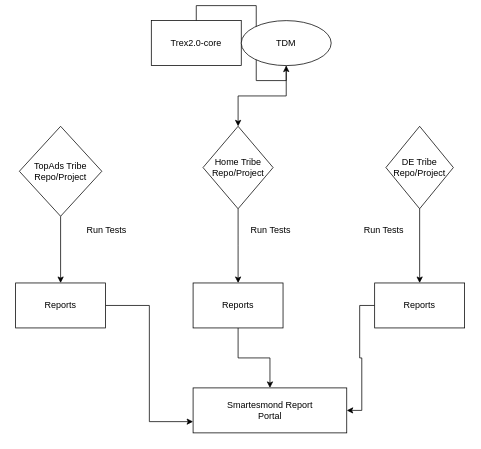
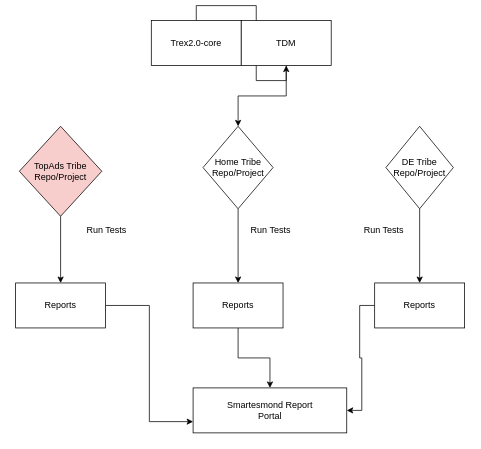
node "TDM": shape ellipse -> rectangle
node "TopAds Tribe Repo/Project": fillcolor #ffffff -> #f8cecc
